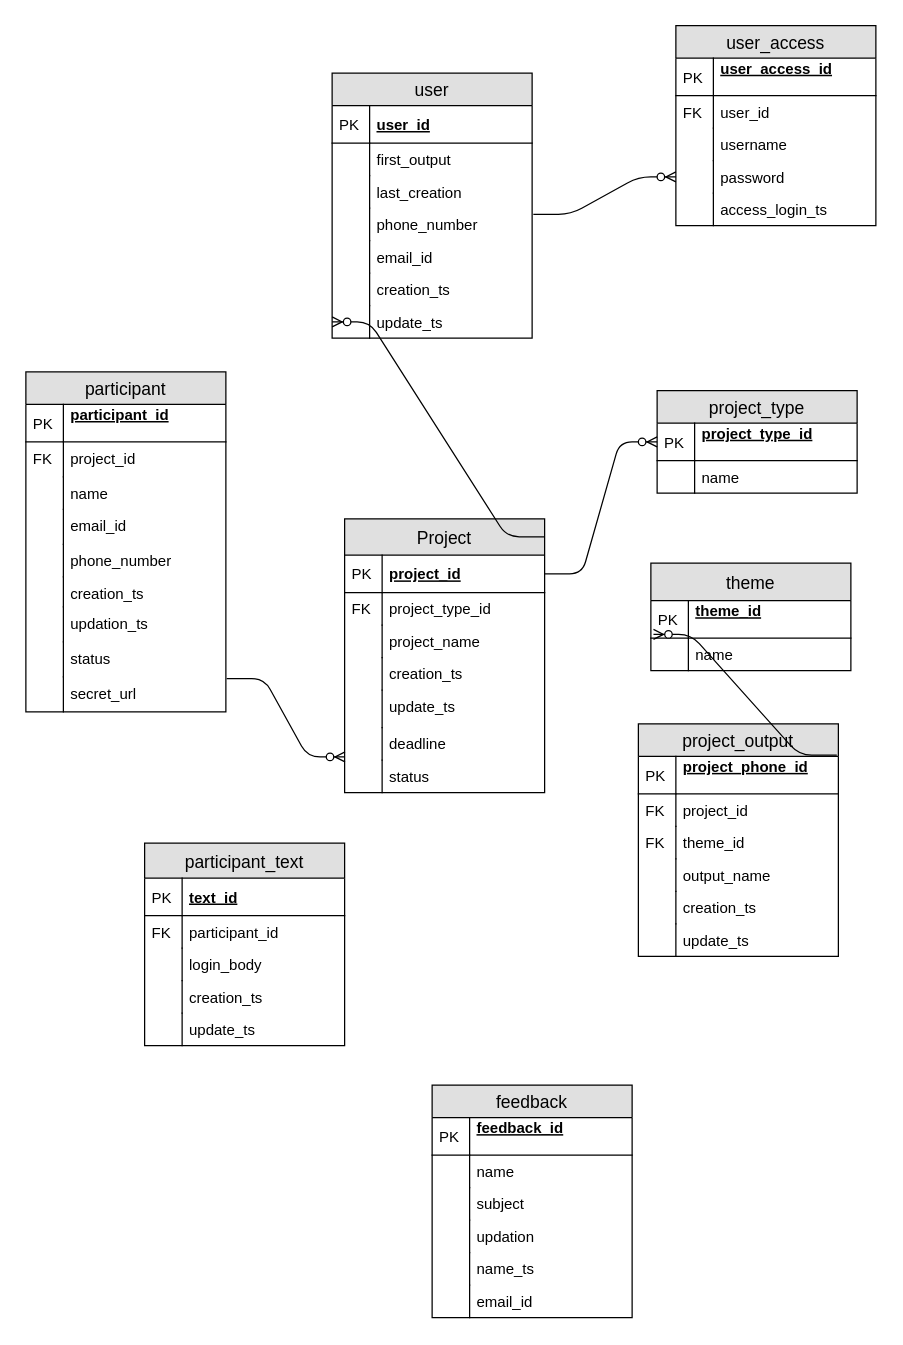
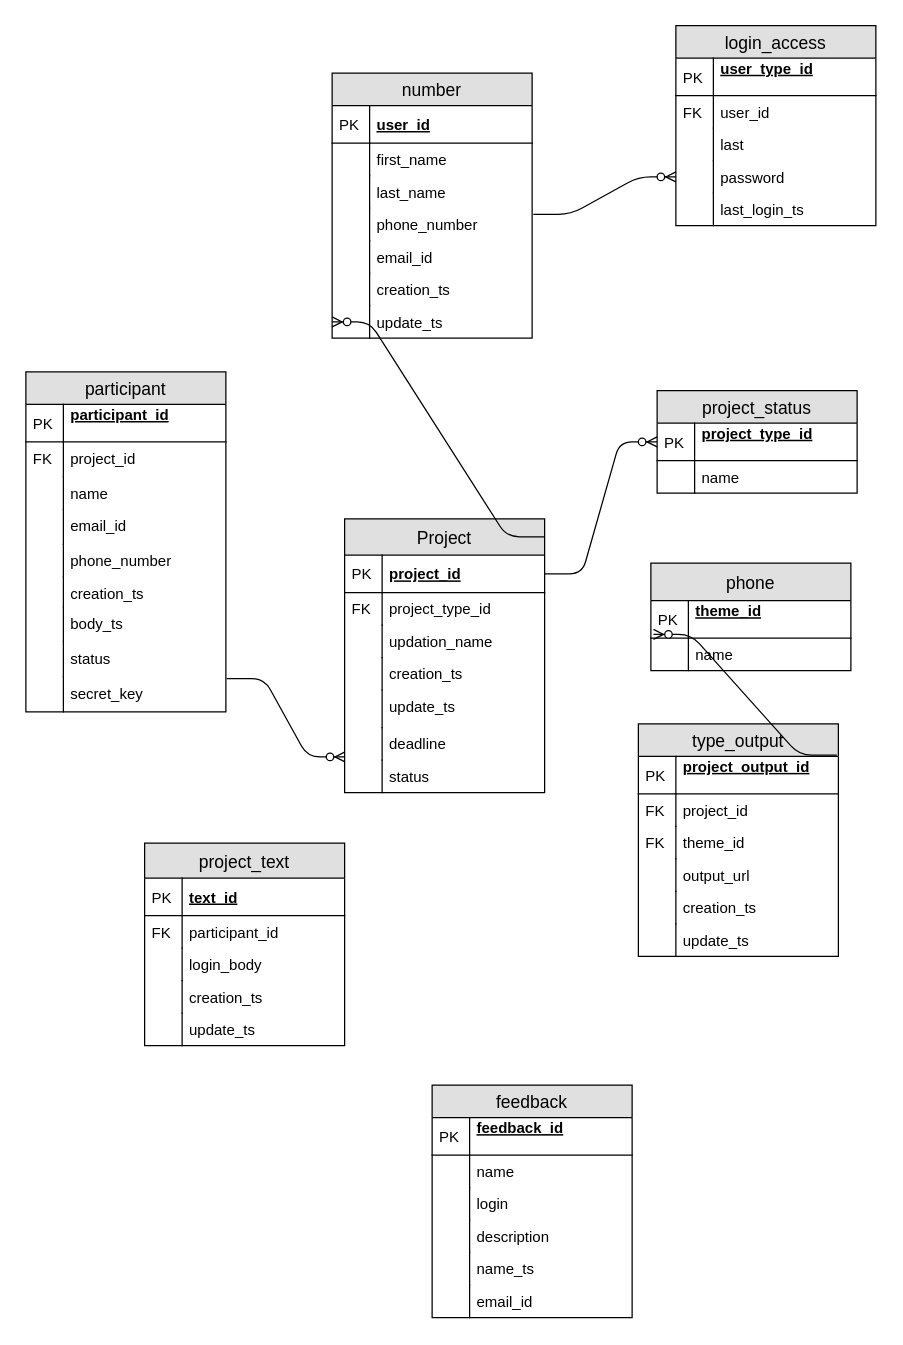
node "user_access": label "user_access" -> "login_access"
node "user_access_id": label "user_access_id" -> "user_type_id"
node "user": label "user" -> "number"
node "username": label "username" -> "last"
node "first_output": label "first_output" -> "first_name"
node "last_creation": label "last_creation" -> "last_name"
node "access_login_ts": label "access_login_ts" -> "last_login_ts"
node "project_type": label "project_type" -> "project_status"
node "theme": label "theme" -> "phone"
node "updation_ts": label "updation_ts" -> "body_ts"
node "project_name": label "project_name" -> "updation_name"
node "secret_url": label "secret_url" -> "secret_key"
node "project_output": label "project_output" -> "type_output"
node "project_phone_id": label "project_phone_id" -> "project_output_id"
node "participant_text": label "participant_text" -> "project_text"
node "output_name": label "output_name" -> "output_url"
node "subject": label "subject" -> "login"
node "updation": label "updation" -> "description"
